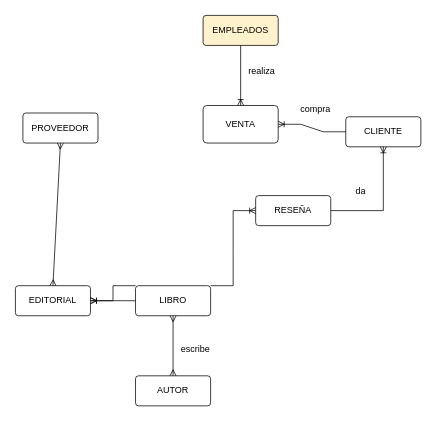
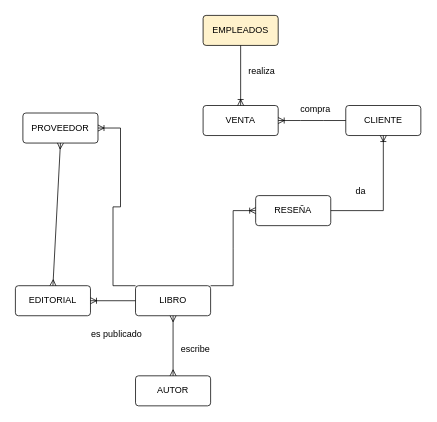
node "VENTA": size 75x38 -> 75x30
node "CLIENTE": moved (383, 132) -> (383, 120)
edge "LIBRO" -> "EDITORIAL": now "LIBRO" -> "PROVEEDOR"
node "es publicado": added
